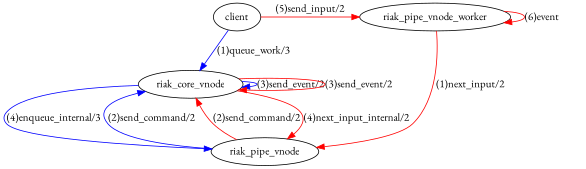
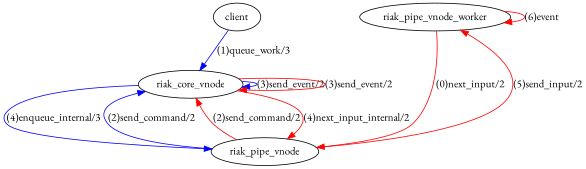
edge "client" -> "riak_pipe_vnode_worker": now "riak_pipe_vnode" -> "riak_pipe_vnode_worker"
edge "riak_pipe_vnode_worker" -> "riak_pipe_vnode": label "(1)next_input/2" -> "(0)next_input/2"
